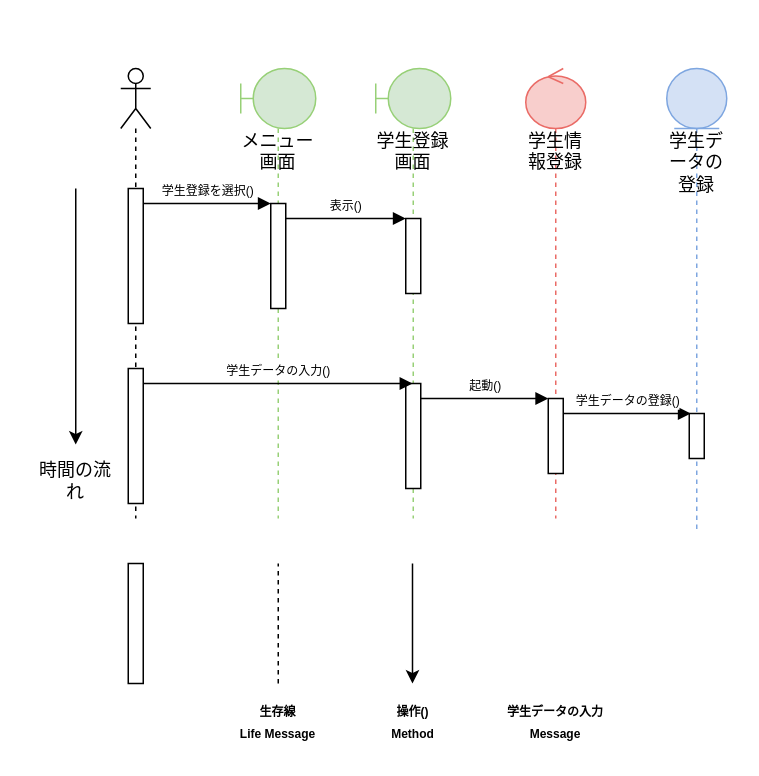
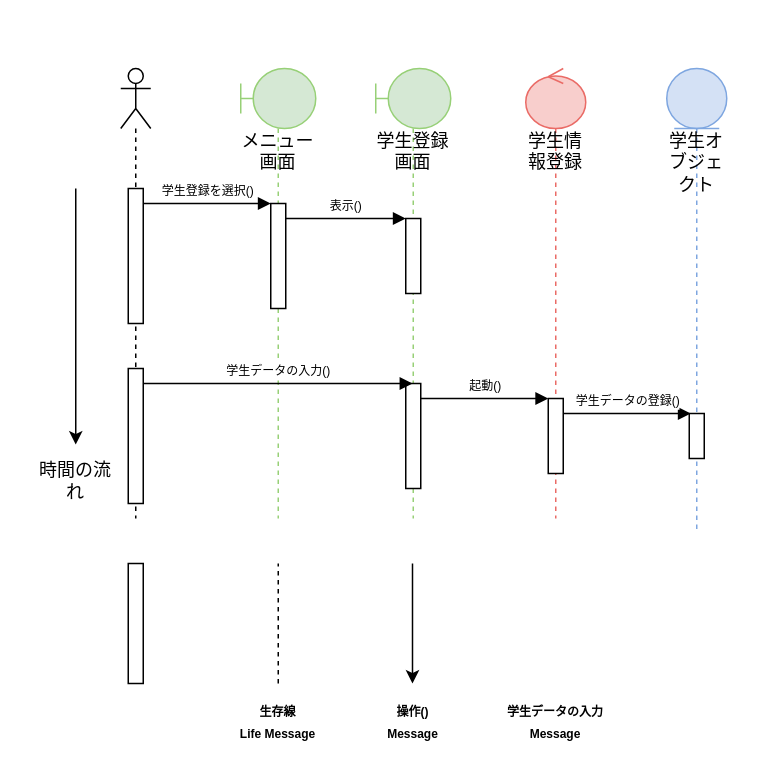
node "学生データの登録": label "学生データの登録" -> "学生オブジェクト"
node "操作() Method": label "操作() Method" -> "操作() Message"
